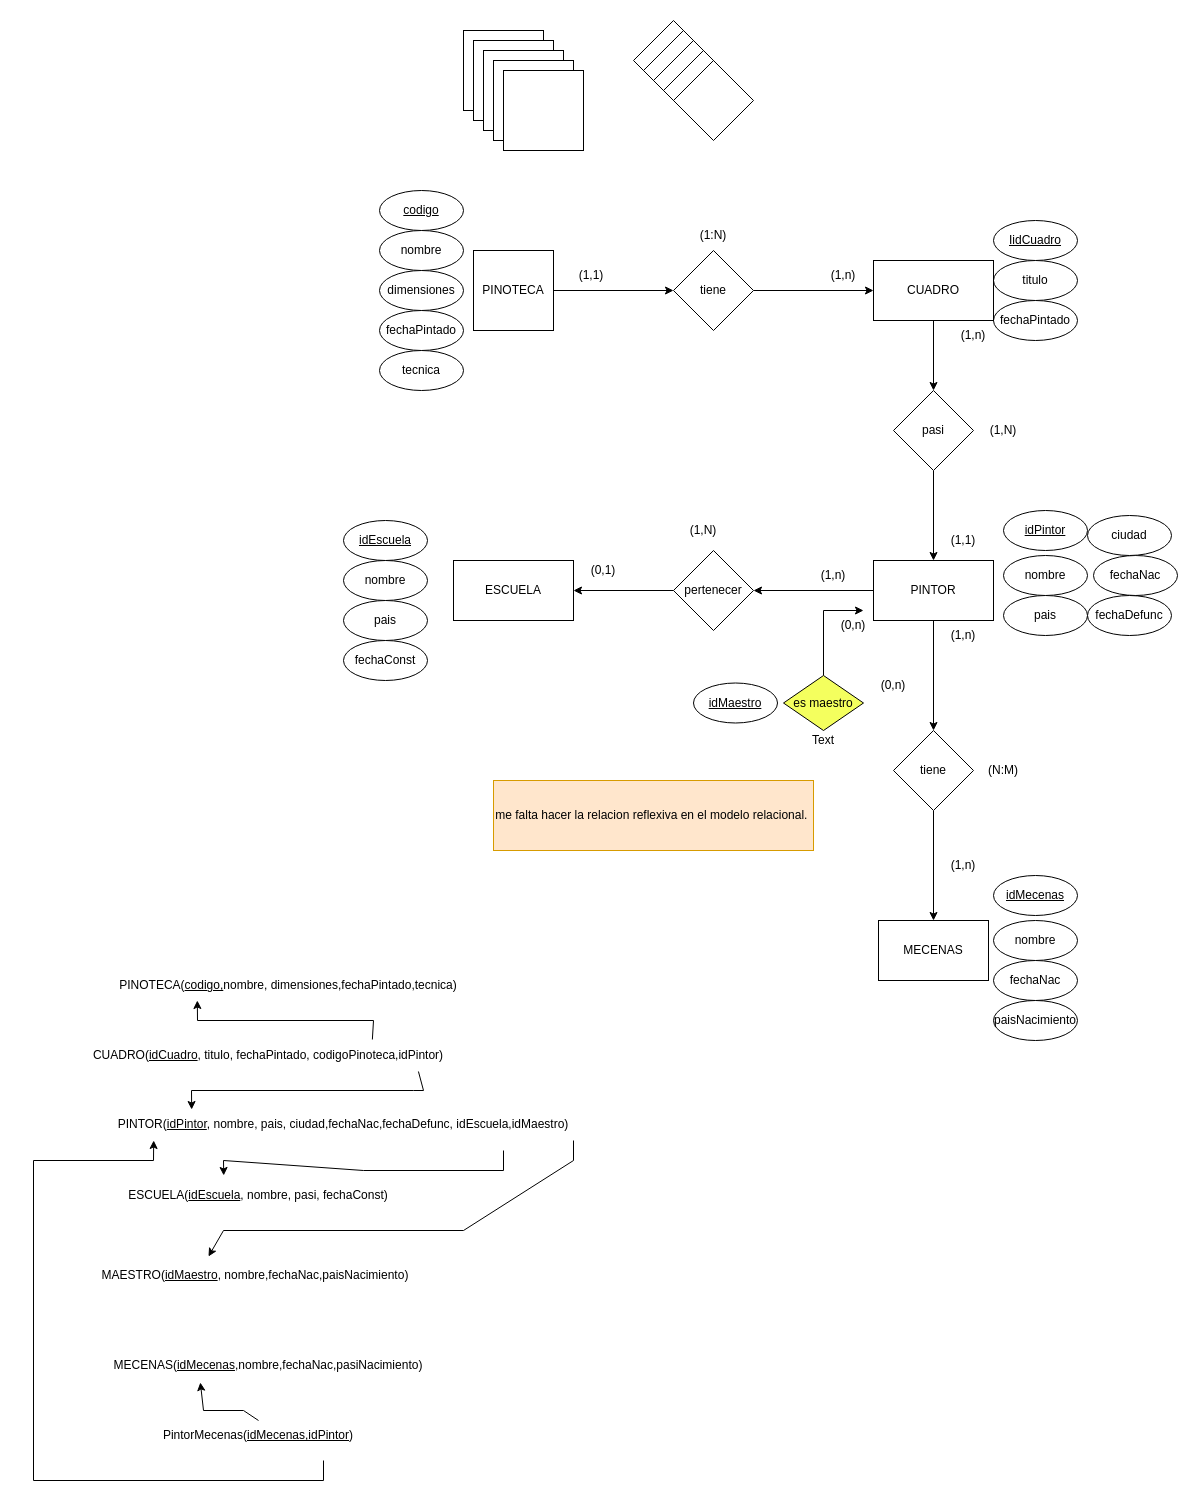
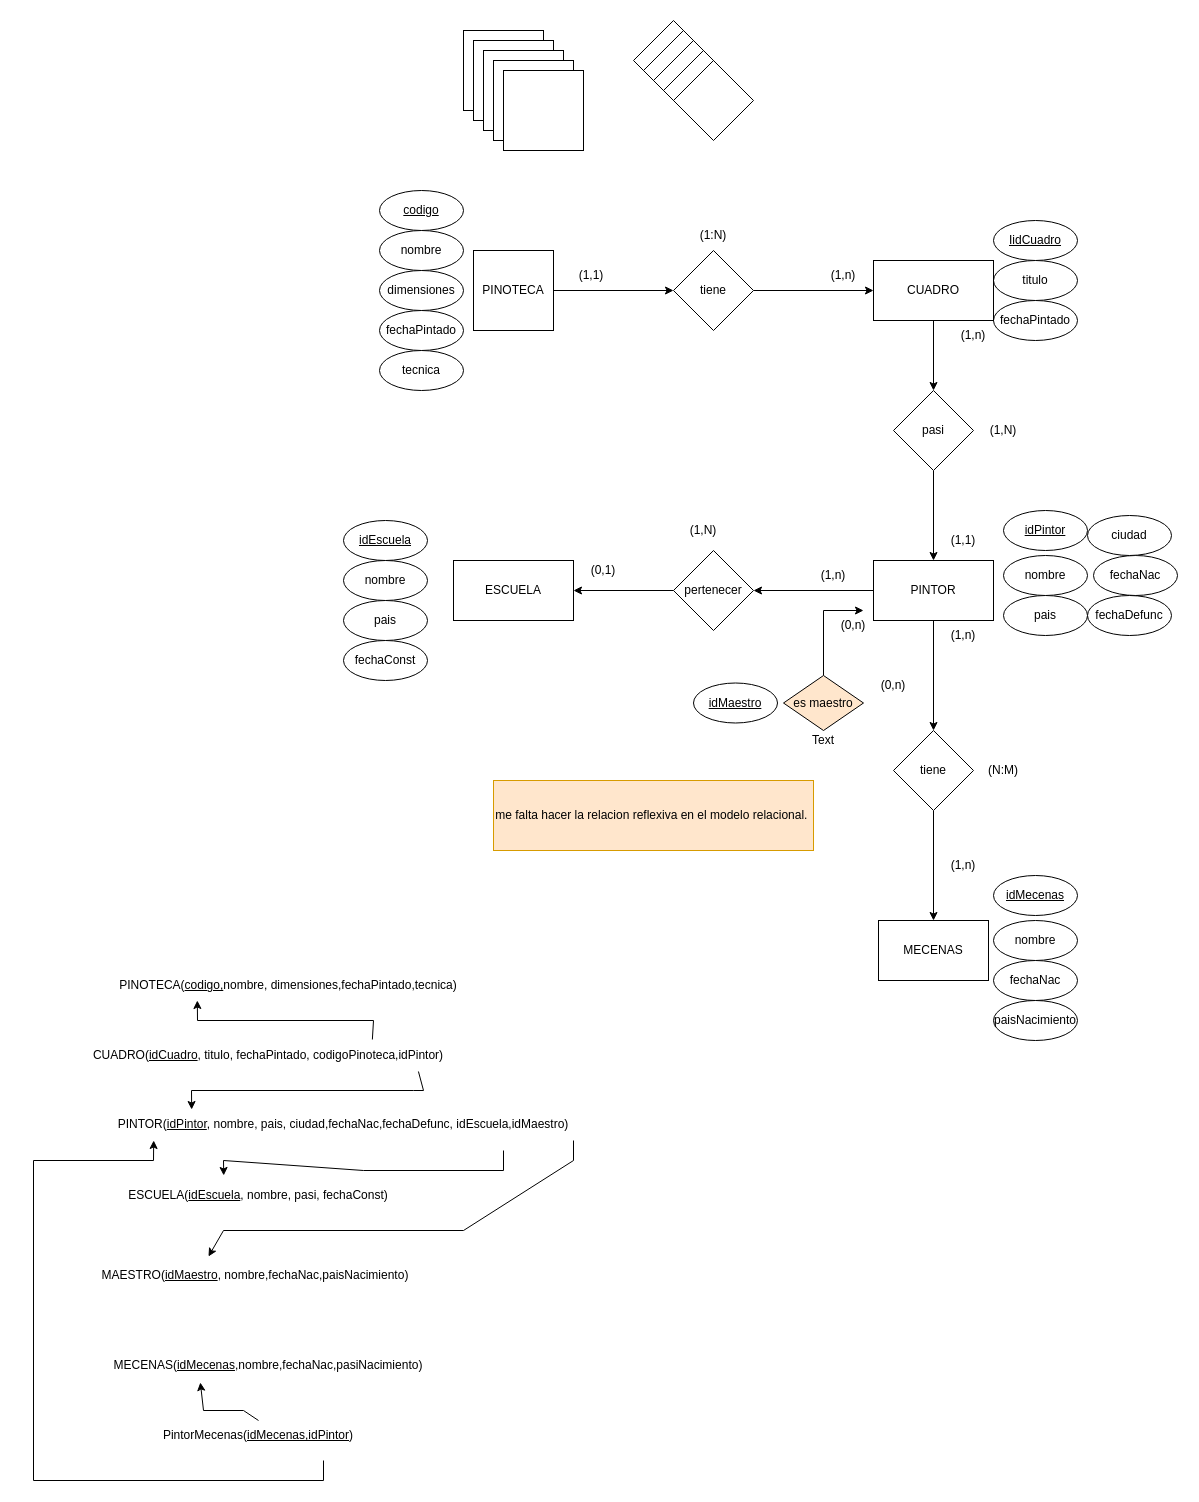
node "es maestro": fillcolor #f4ff5e -> #ffe6cc
